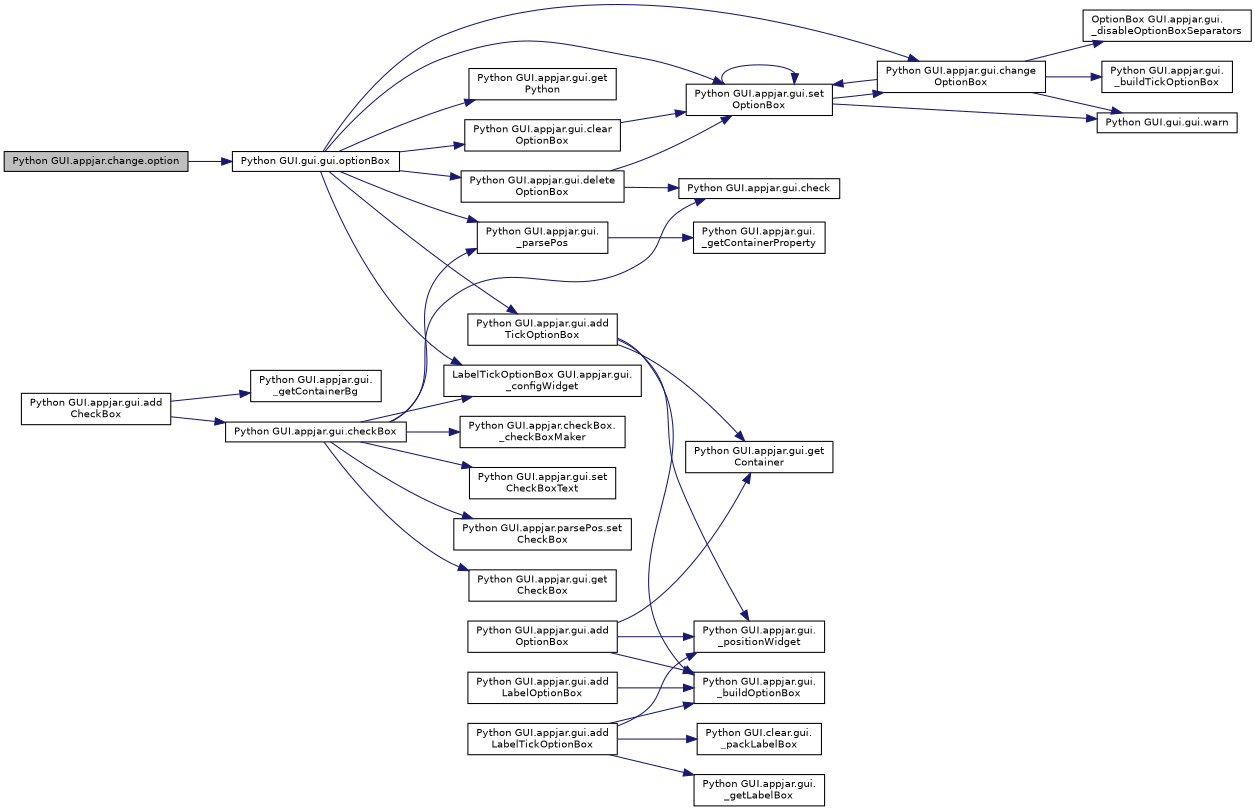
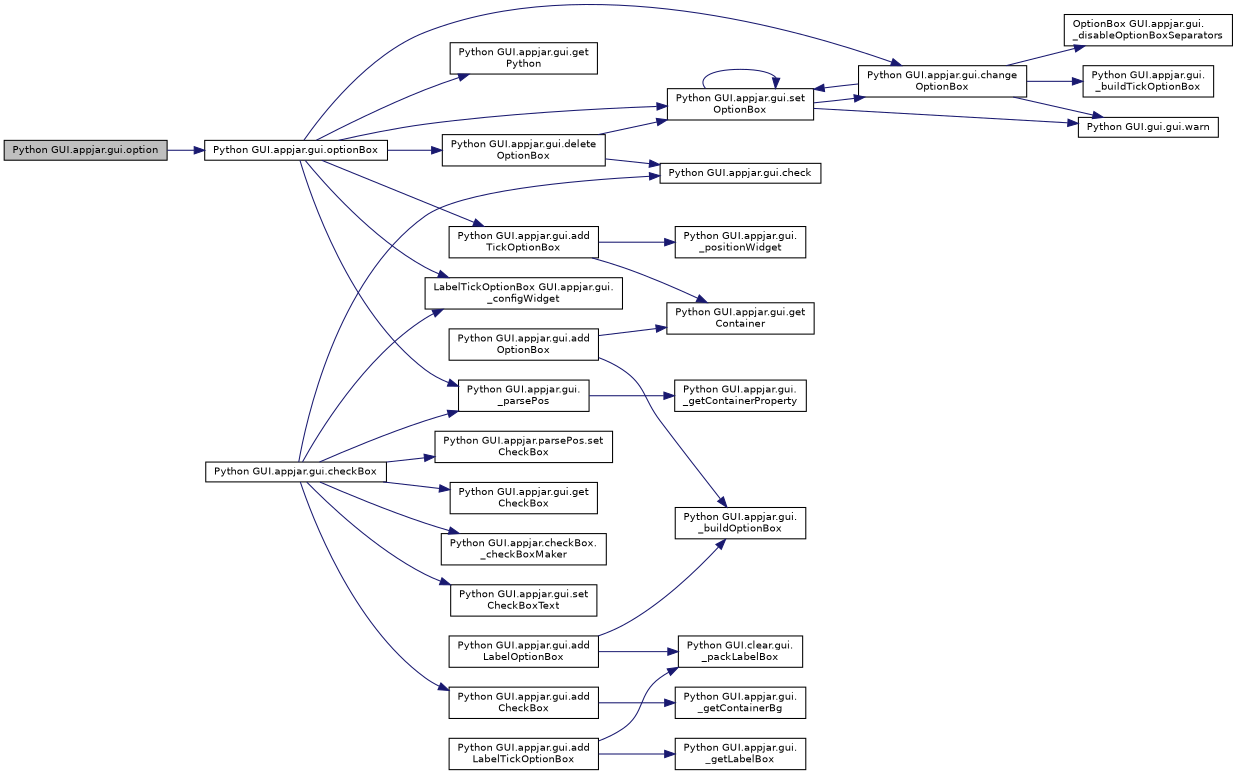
node "Python GUI.appjar.gui.clear OptionBox": removed
node "Python GUI.appjar.change.option": label "Python GUI.appjar.change.option" -> "Python GUI.appjar.gui.option"
node "Python GUI.gui.gui.optionBox": label "Python GUI.gui.gui.optionBox" -> "Python GUI.appjar.gui.optionBox"
edge "Python GUI.appjar.gui.add CheckBox" -> "Python GUI.appjar.gui.checkBox": reversed
edge "Python GUI.appjar.gui.add TickOptionBox" -> "Python GUI.appjar.gui. _buildOptionBox": removed
edge "Python GUI.appjar.gui.add OptionBox" -> "Python GUI.appjar.gui. _positionWidget": removed
edge "Python GUI.appjar.gui.add LabelOptionBox" -> "Python GUI.clear.gui. _packLabelBox": added
edge "Python GUI.appjar.gui.add LabelTickOptionBox" -> "Python GUI.appjar.gui. _positionWidget": removed
edge "Python GUI.appjar.gui.add LabelTickOptionBox" -> "Python GUI.appjar.gui. _buildOptionBox": removed
